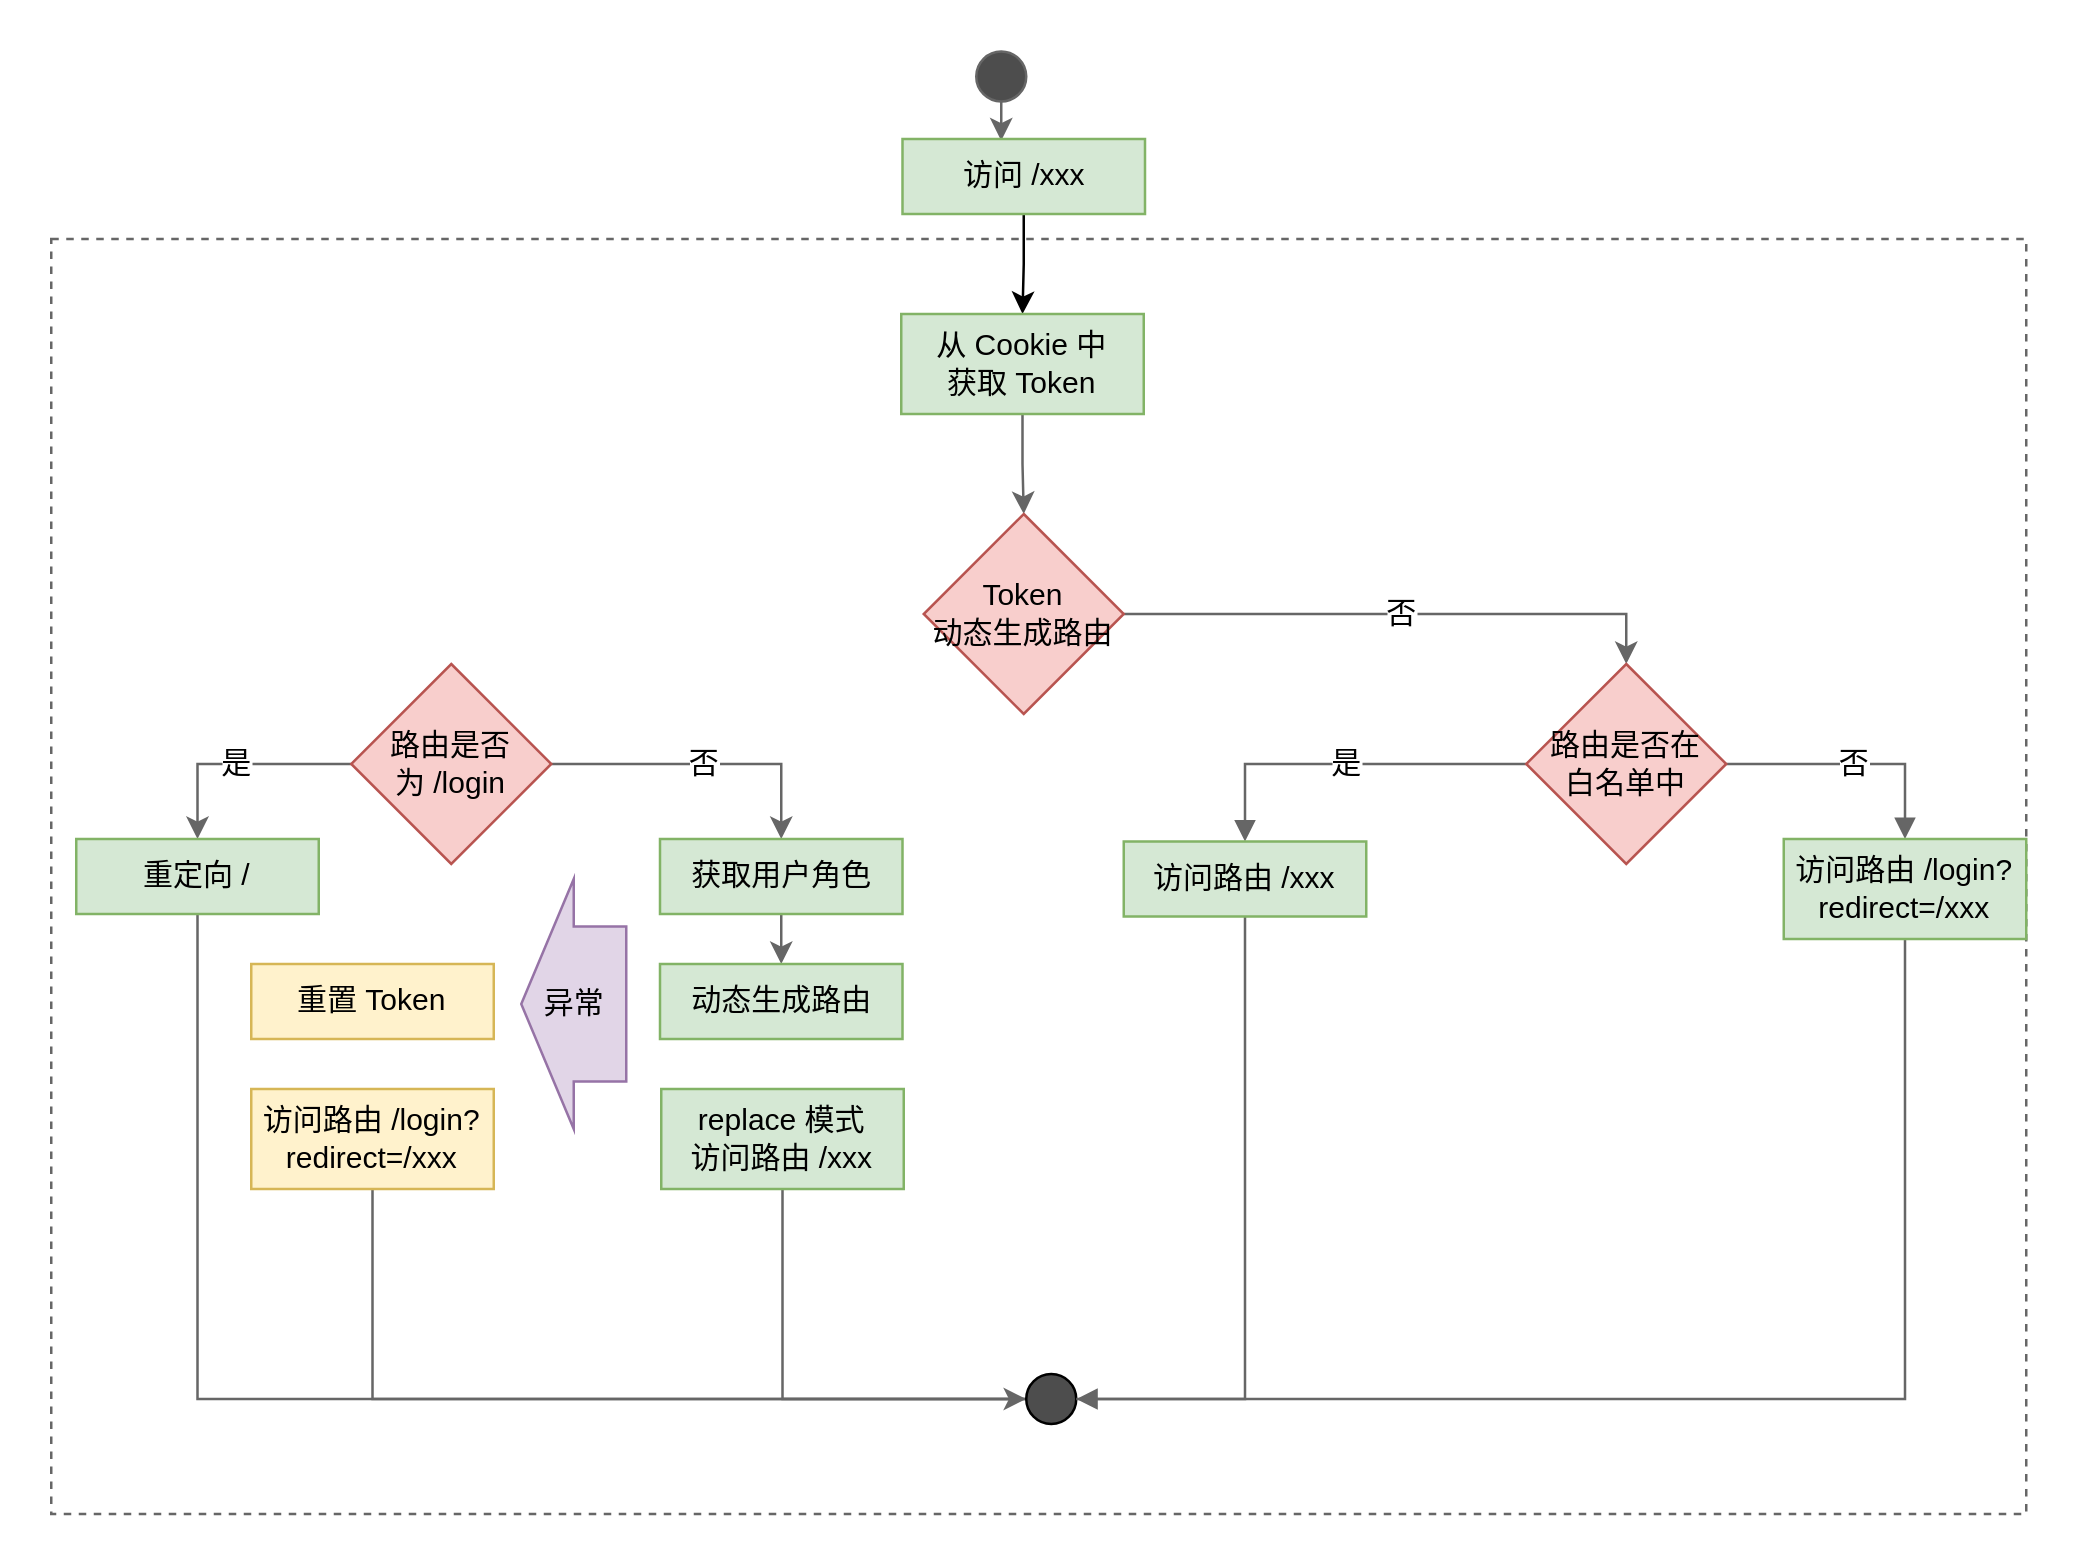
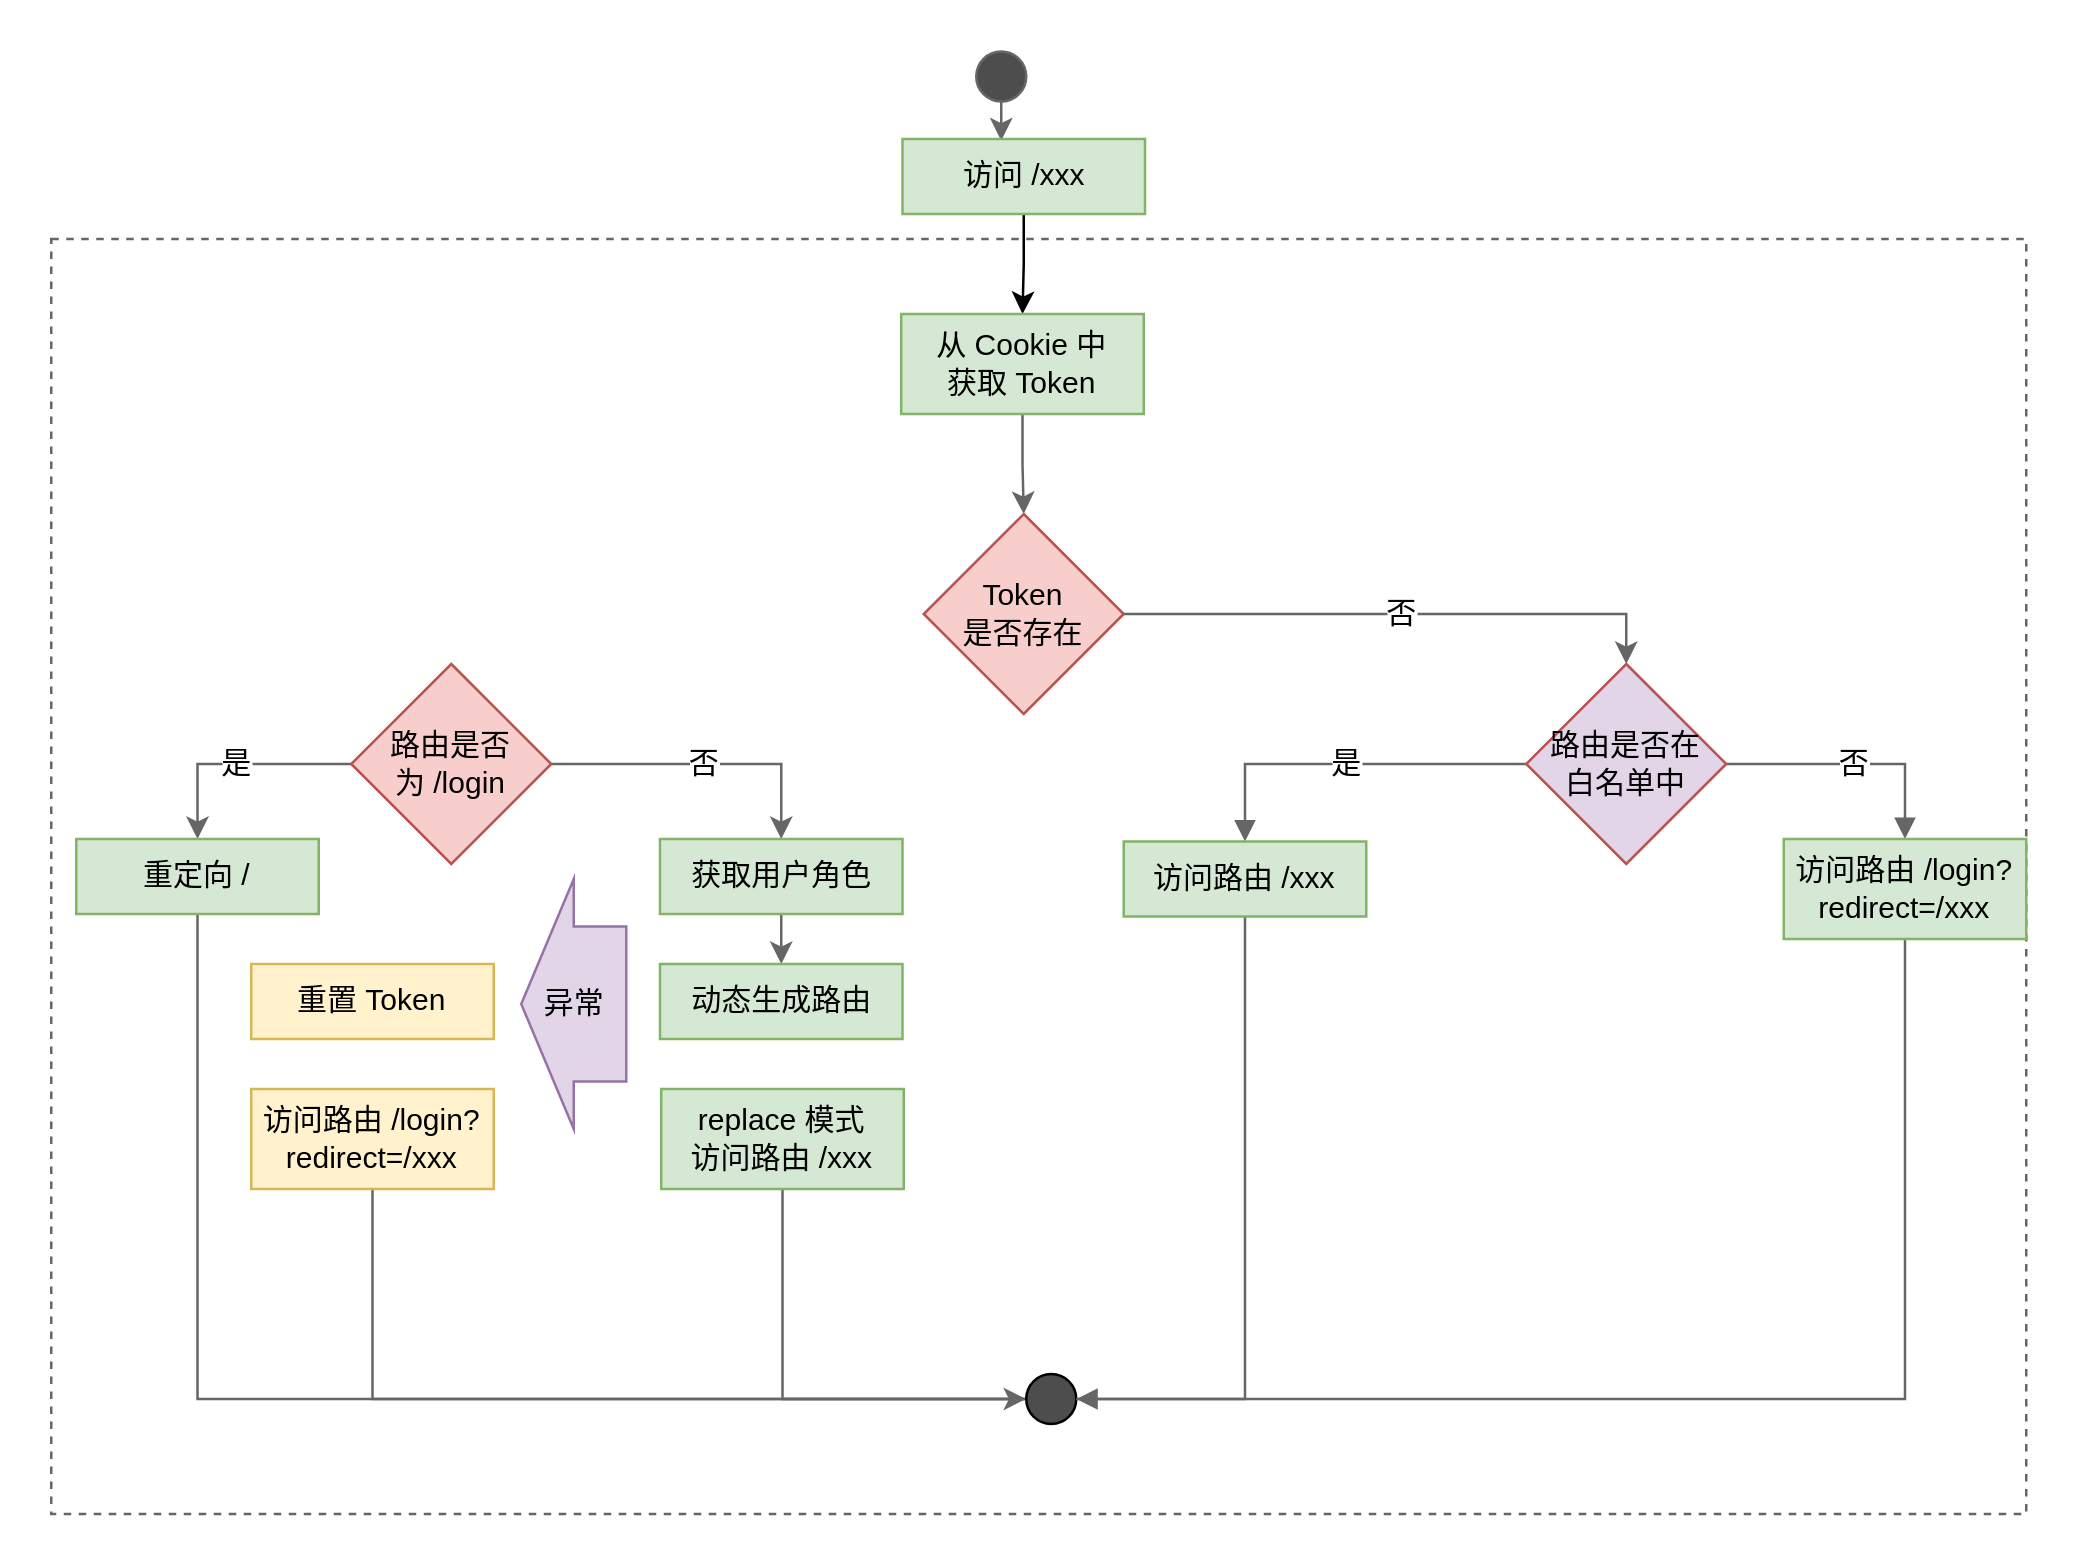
node "Token 动态生成路由": label "Token 动态生成路由" -> "Token 是否存在"
node "路由是否在 白名单中": fillcolor #f8cecc -> #e1d5e7
